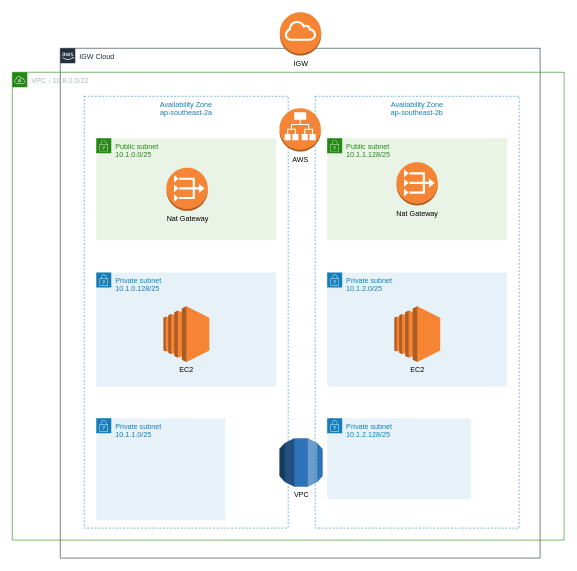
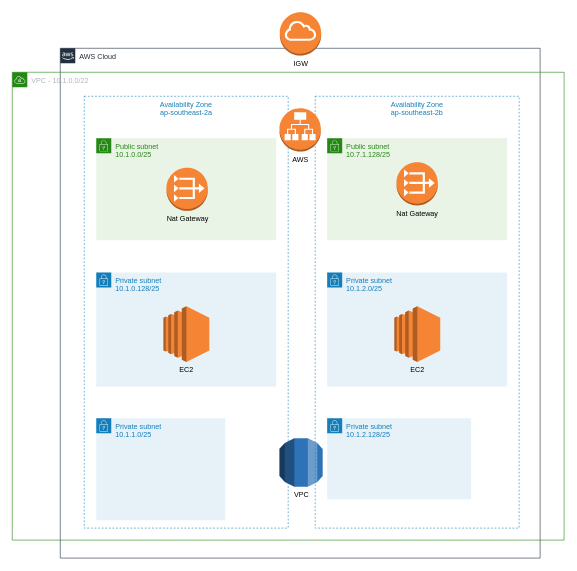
node "IGW Cloud": label "IGW Cloud" -> "AWS Cloud"
node "VPC - 10.8.0.0/22": label "VPC - 10.8.0.0/22" -> "VPC - 10.1.0.0/22"
node "Public subnet 10.1.1.128/25": label "Public subnet 10.1.1.128/25" -> "Public subnet 10.7.1.128/25"
